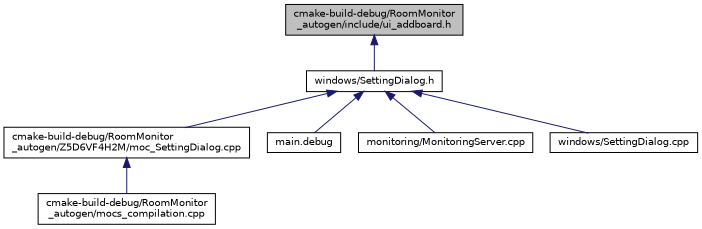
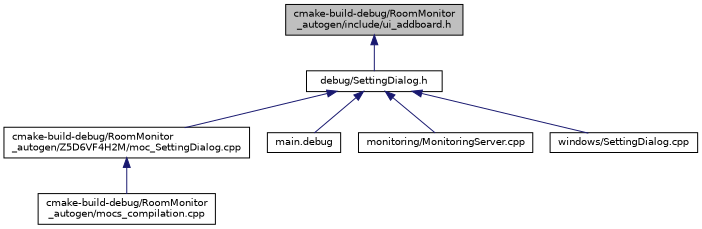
node "windows/SettingDialog.h": label "windows/SettingDialog.h" -> "debug/SettingDialog.h"
